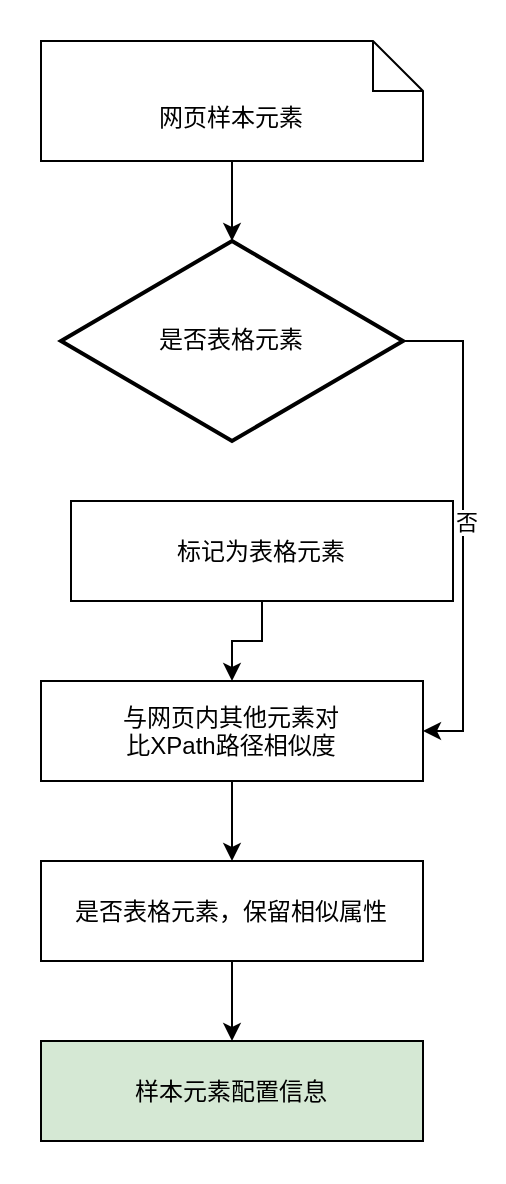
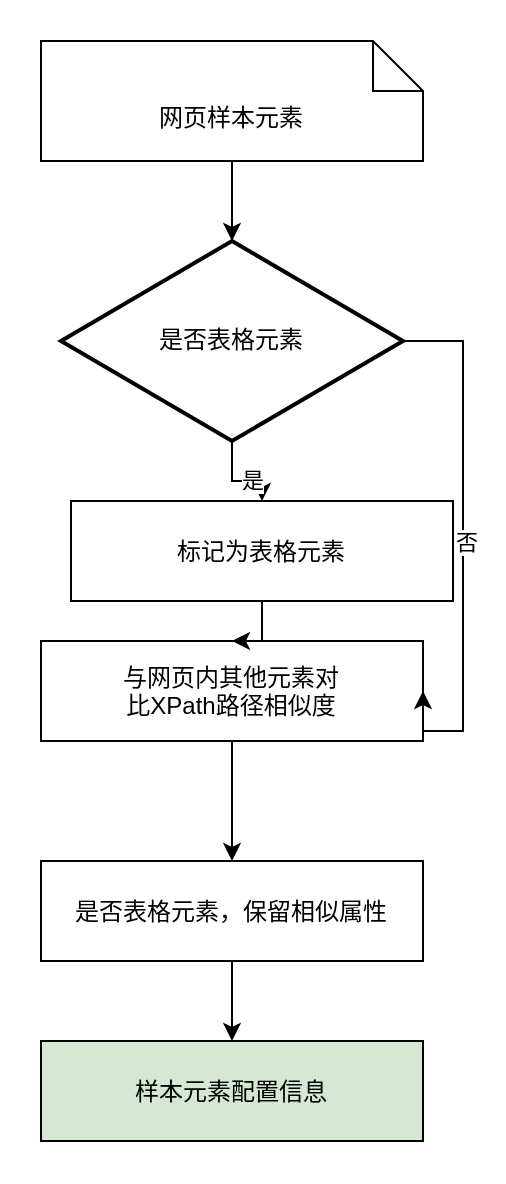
edge "是否表格元素" -> "标记为表格元素": added, label "是"
node "与网页内其他元素对 比XPath路径相似度": moved (232, 731) -> (232, 691)
